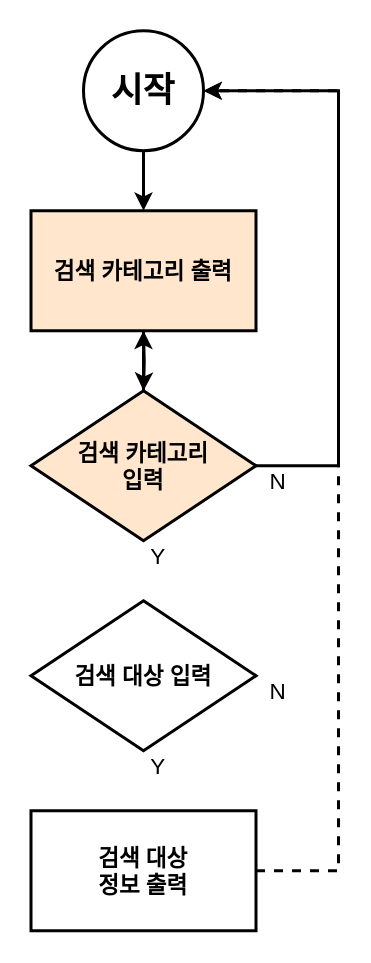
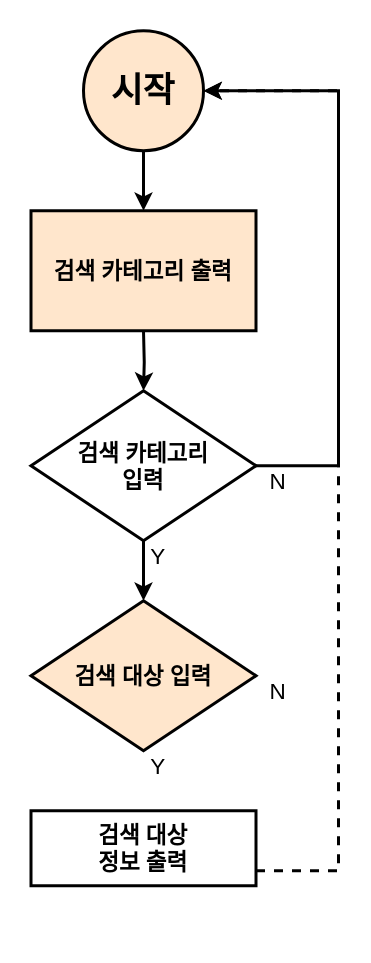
node "시작": fillcolor #ffffff -> #ffe6cc
edge "검색 카테고리입력" -> "검색 카테고리 출력": now "검색 카테고리입력" -> "검색 대상 입력"
node "검색 카테고리입력": fillcolor #ffe6cc -> #ffffff
node "검색 대상 입력": fillcolor #ffffff -> #ffe6cc
node "검색 대상정보 출력": size 225x120 -> 225x75
